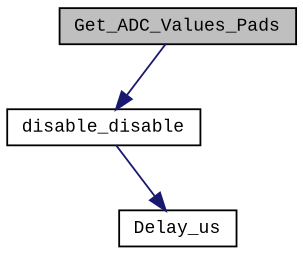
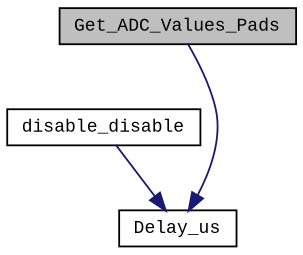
edge "Get_ADC_Values_Pads" -> "disable_disable": now "Get_ADC_Values_Pads" -> "Delay_us"
